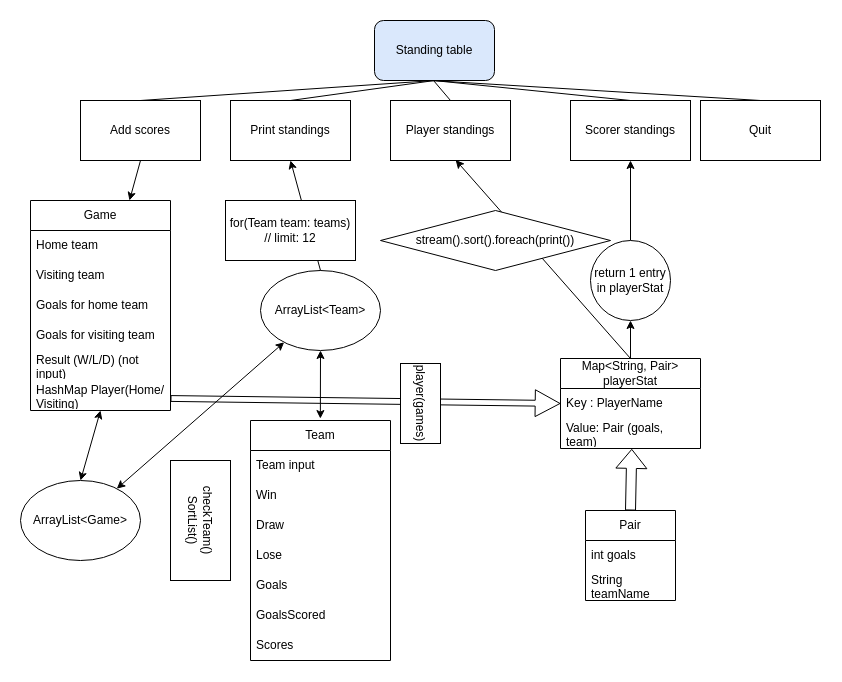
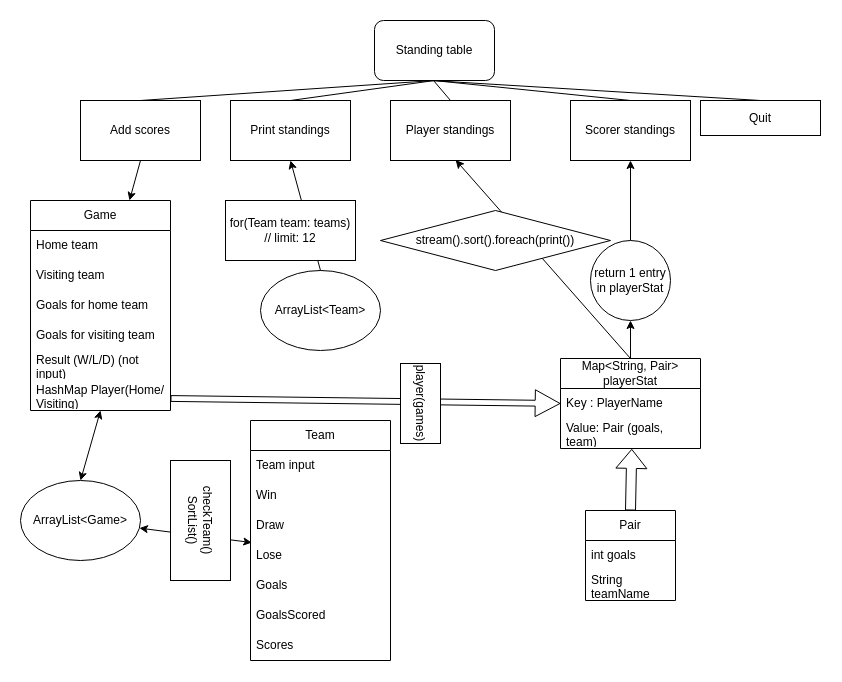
node "Standing table": fillcolor #dae8fc -> #ffffff
node "Quit": size 120x60 -> 120x35
edge "ArrayList<Team>" -- "Team": removed
edge "ArrayList<Team>" -- "ArrayList<Game>": now "Draw" -- "ArrayList<Game>"
